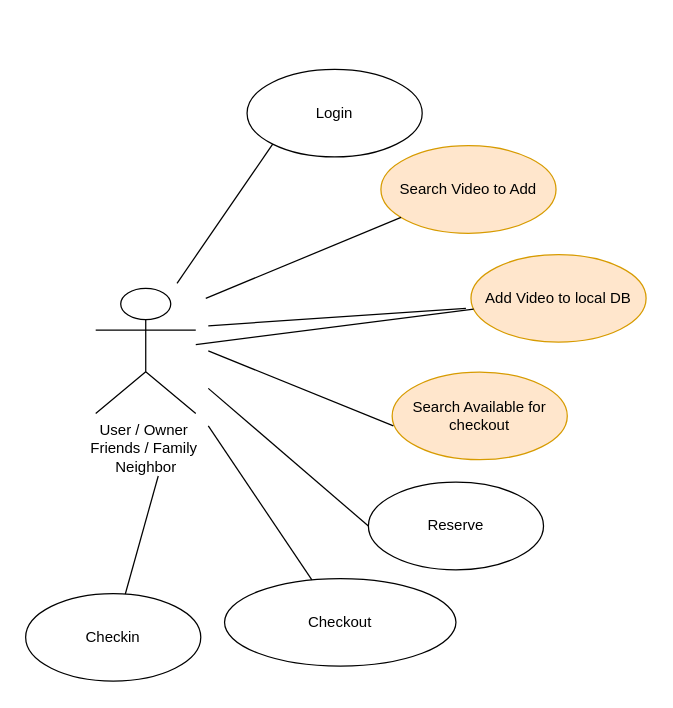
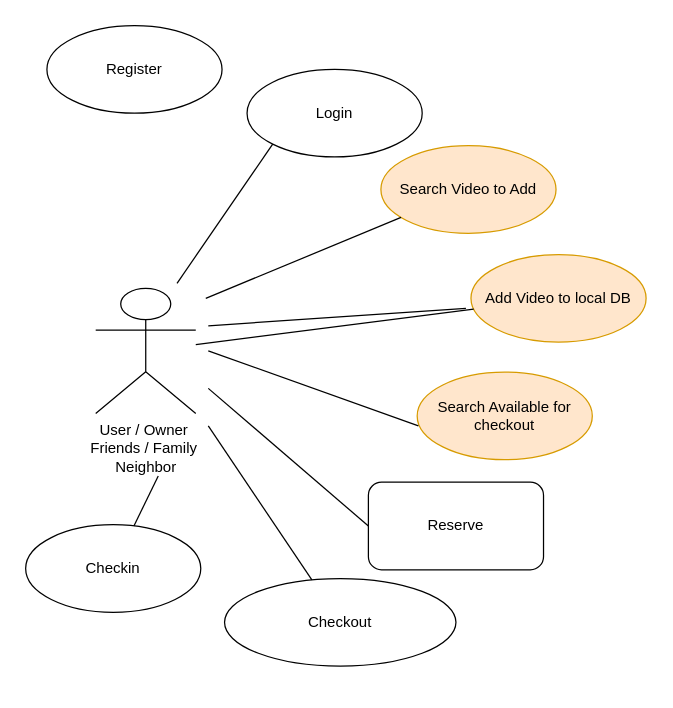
node "Register": added
node "Search Available for checkout": moved (479, 416) -> (504, 416)
node "Reserve": shape ellipse -> rounded rectangle
node "Checkin": moved (113, 637) -> (113, 568)
